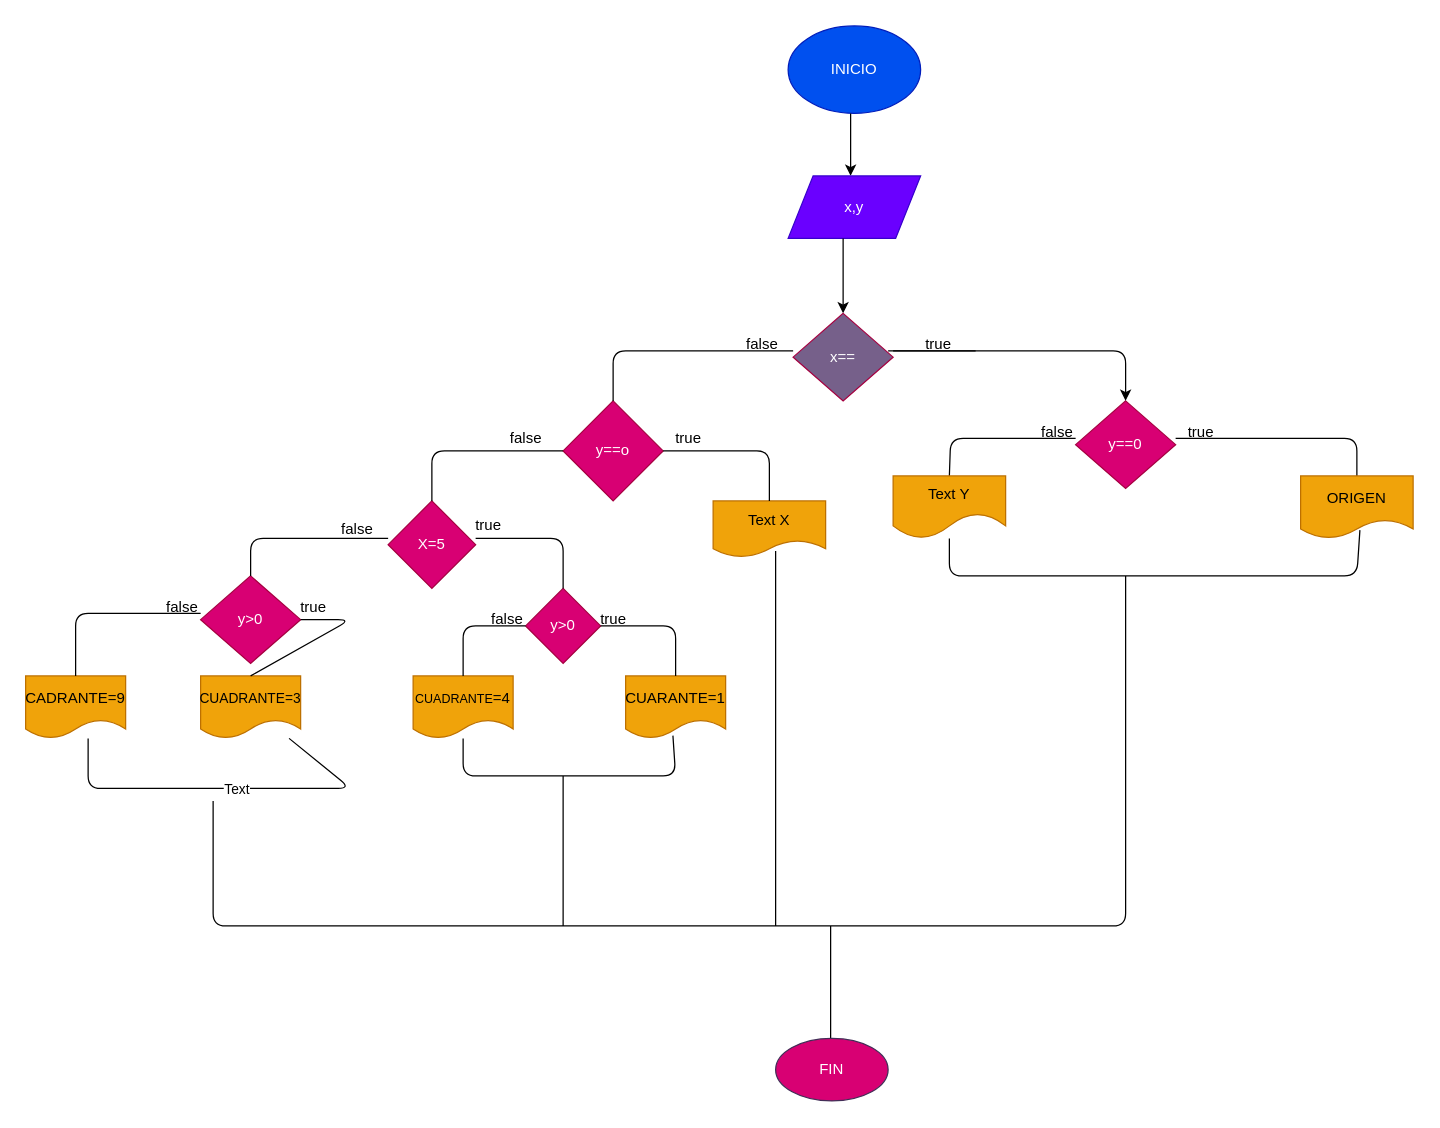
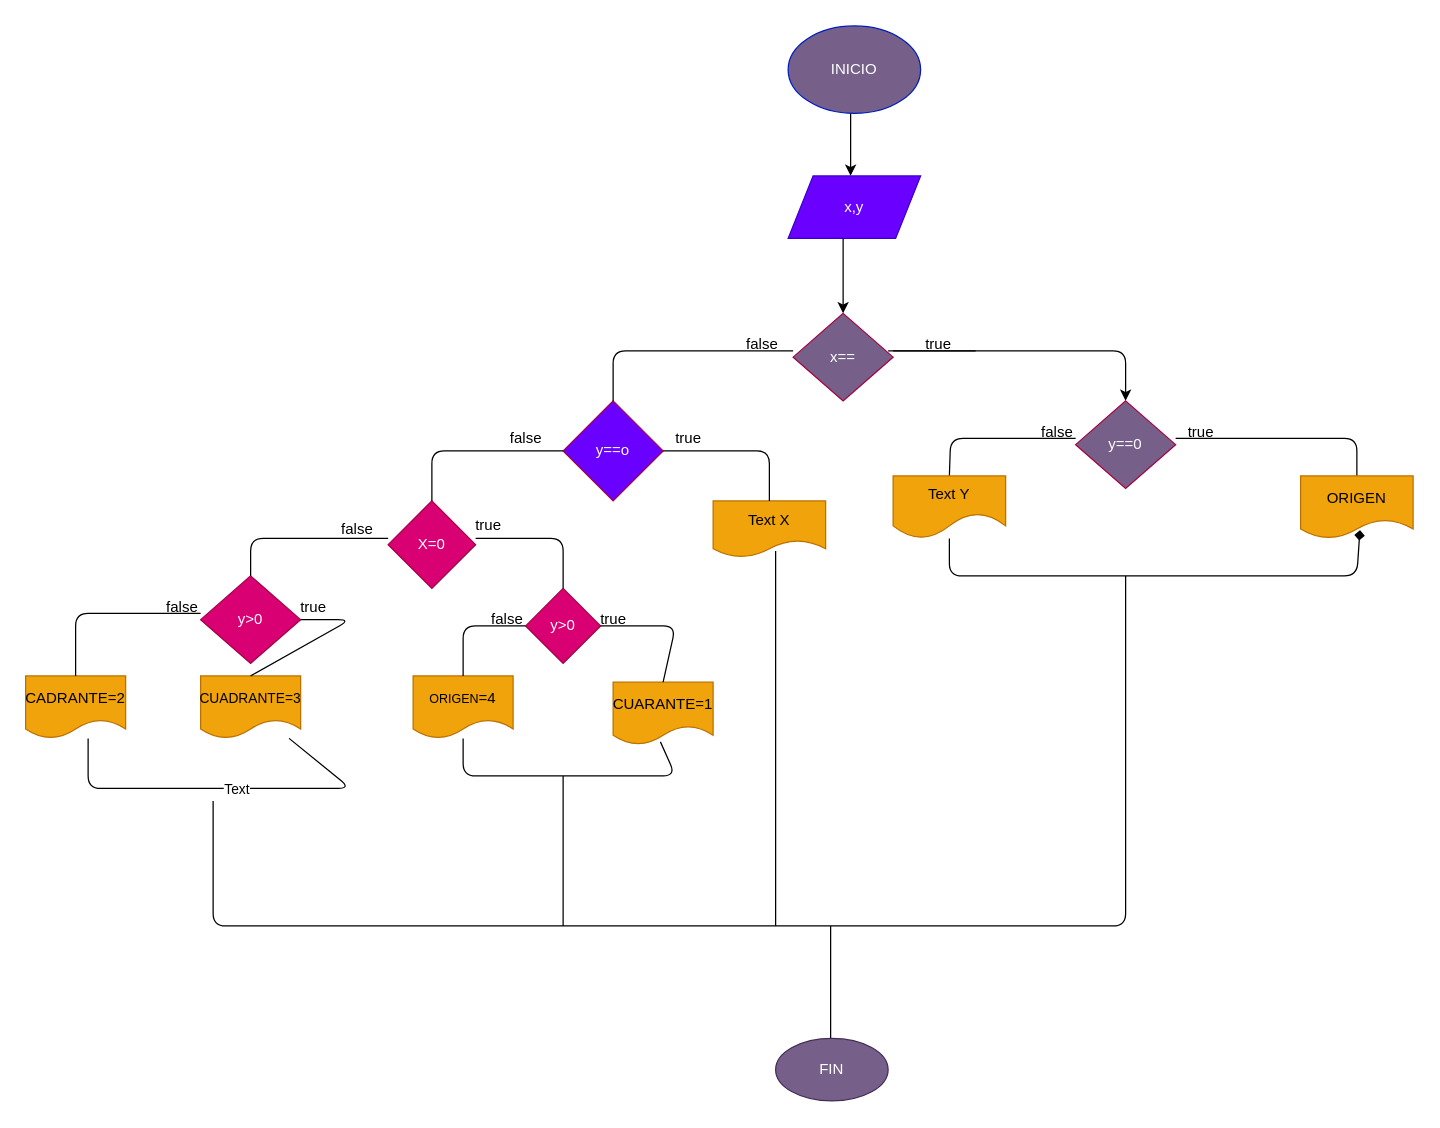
node "INICIO": fillcolor #0050ef -> #76608a
node "y==0": fillcolor #d80073 -> #76608a
node "y==o": fillcolor #d80073 -> #6a00ff
edge "Text Y" -- "ORIGEN": arrowhead none -> diamond
node "X=5": label "X=5" -> "X=0"
node "CADRANTE=9": label "CADRANTE=9" -> "CADRANTE=2"
node "CUADRANTE=4": label "CUADRANTE=4" -> "ORIGEN=4"
node "CUARANTE=1": moved (676, 707) -> (663, 713)
node "FIN": fillcolor #d80073 -> #76608a
